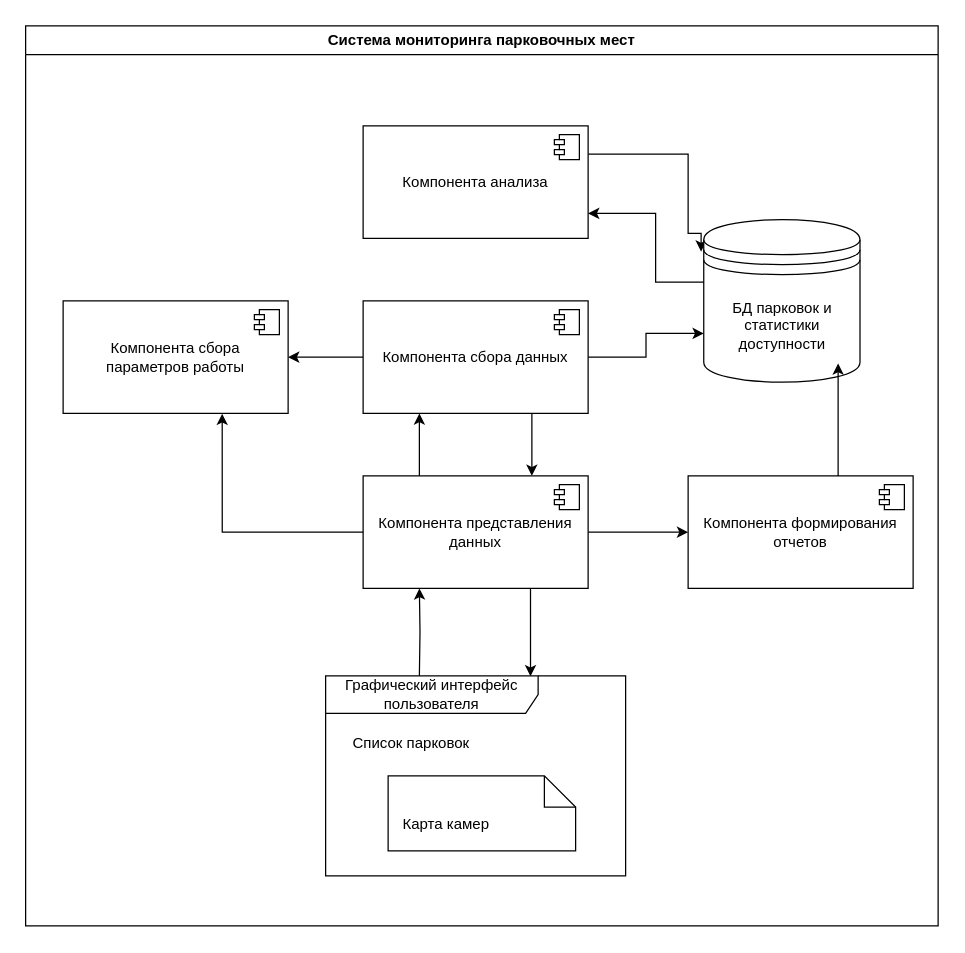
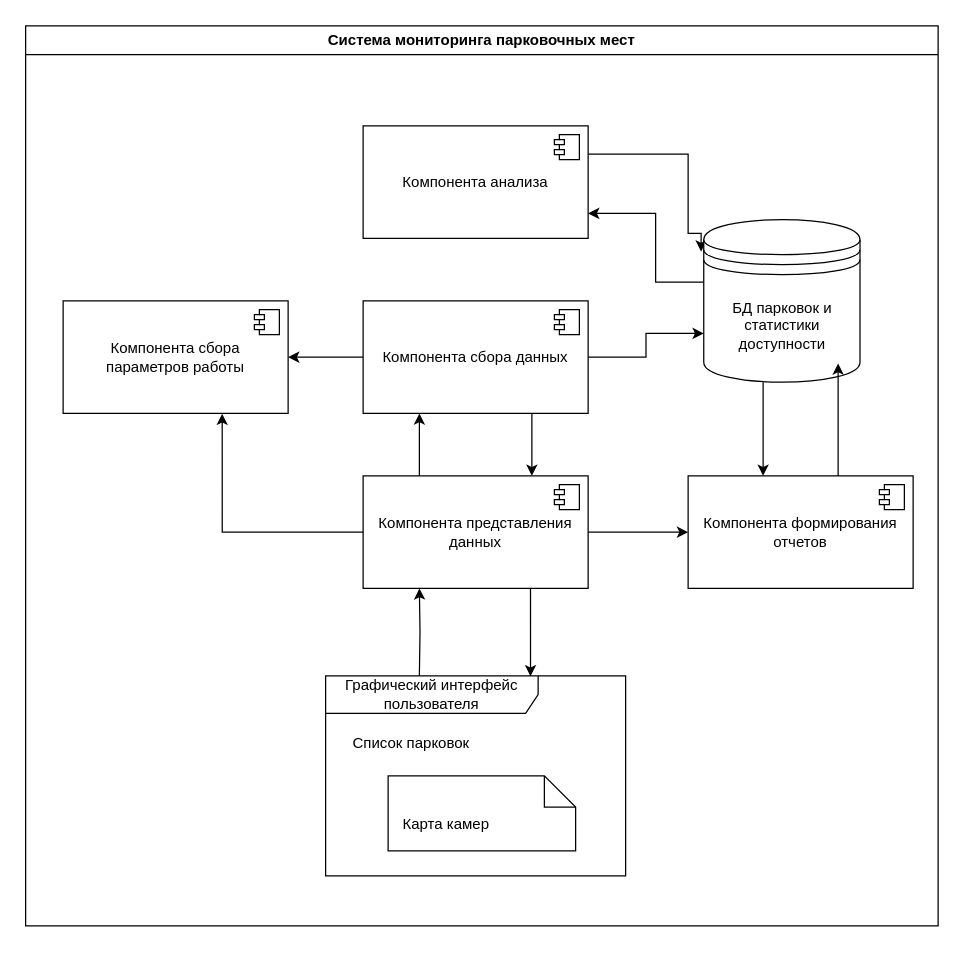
edge "БД парковок и статистики доступности" -> "Компонента формирования отчетов": added
